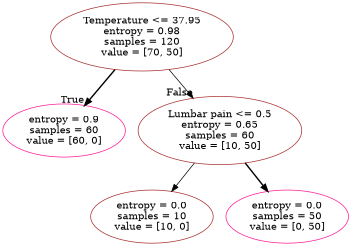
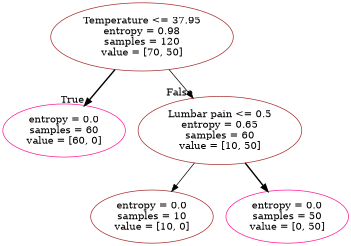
node "entropy = 0.9 samples = 60 value = [60, 0]": label "entropy = 0.9 samples = 60 value = [60, 0]" -> "entropy = 0.0 samples = 60 value = [60, 0]"
